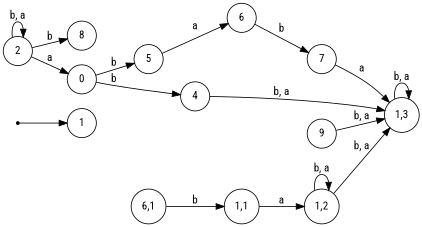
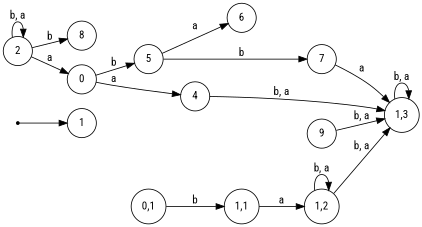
edge "6" -> "7": now "5" -> "7"
edge "0" -> "4": label "b" -> "a"
node "6,1": label "6,1" -> "0,1"
